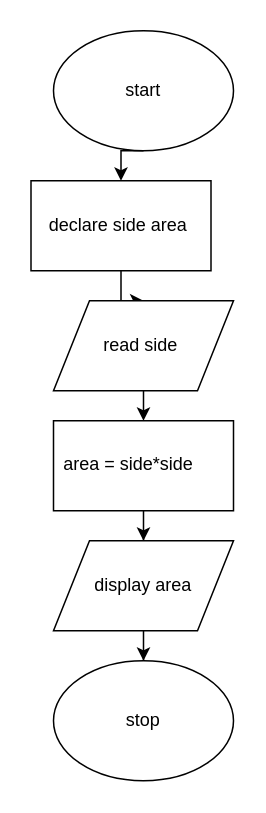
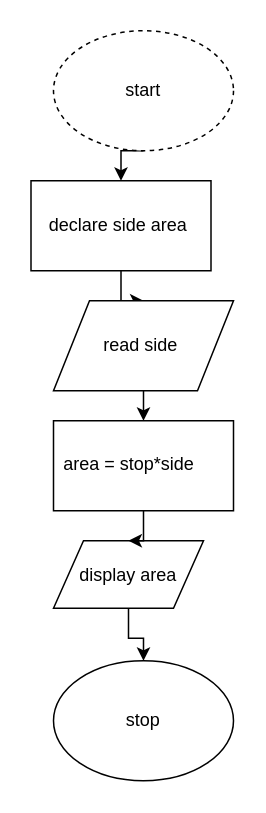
node "start": style solid -> dashed
node "area = side*side": label "area = side*side" -> "area = stop*side"
node "display area": size 180x90 -> 150x68
